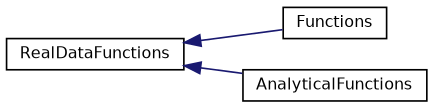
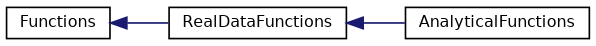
edge "Functions" -> "RealDataFunctions": reversed
